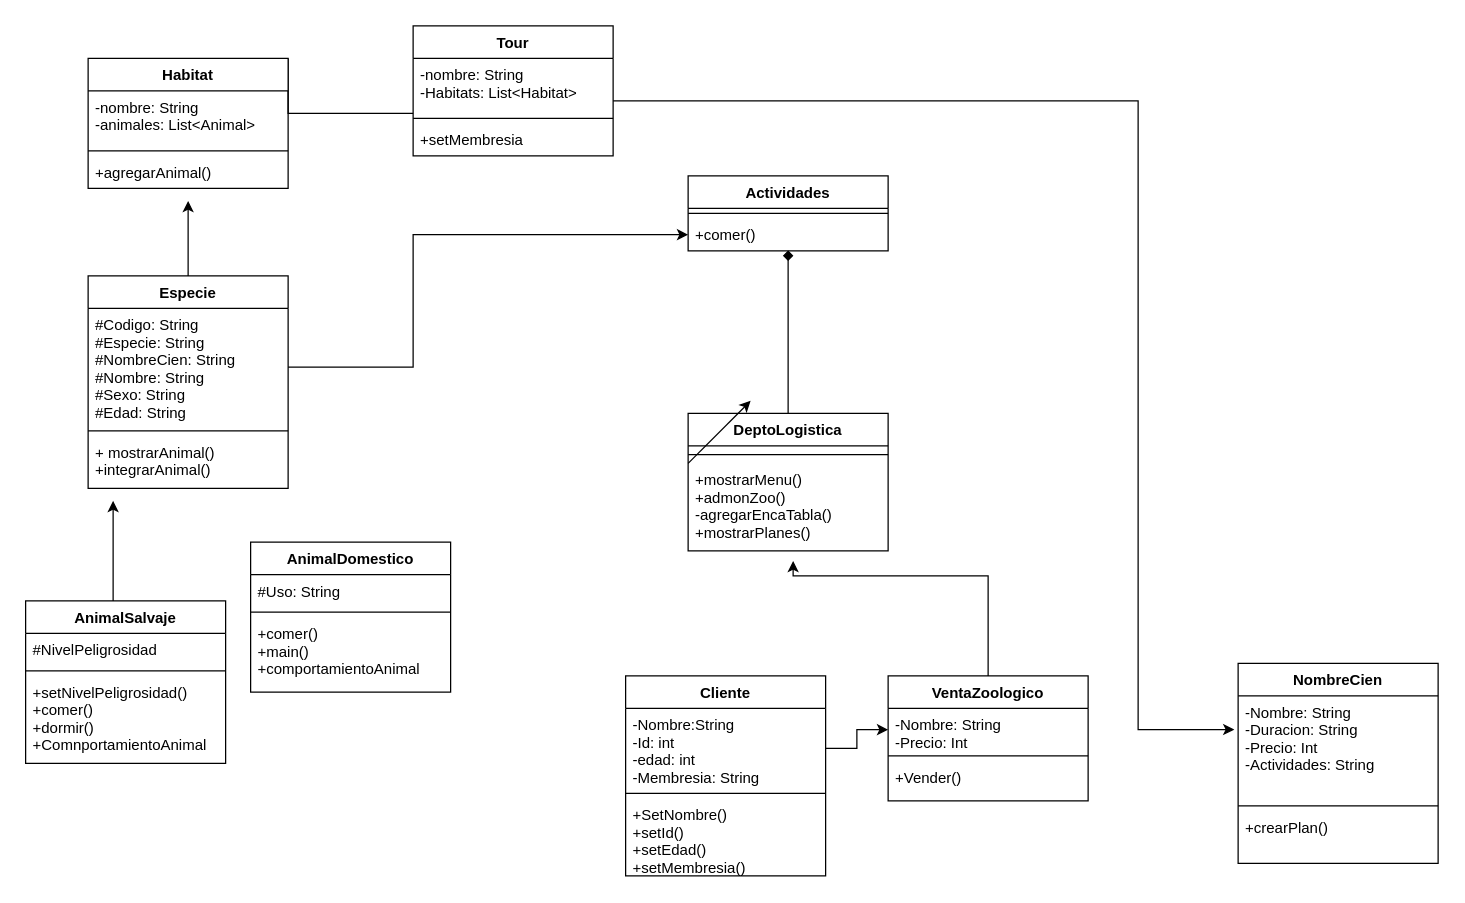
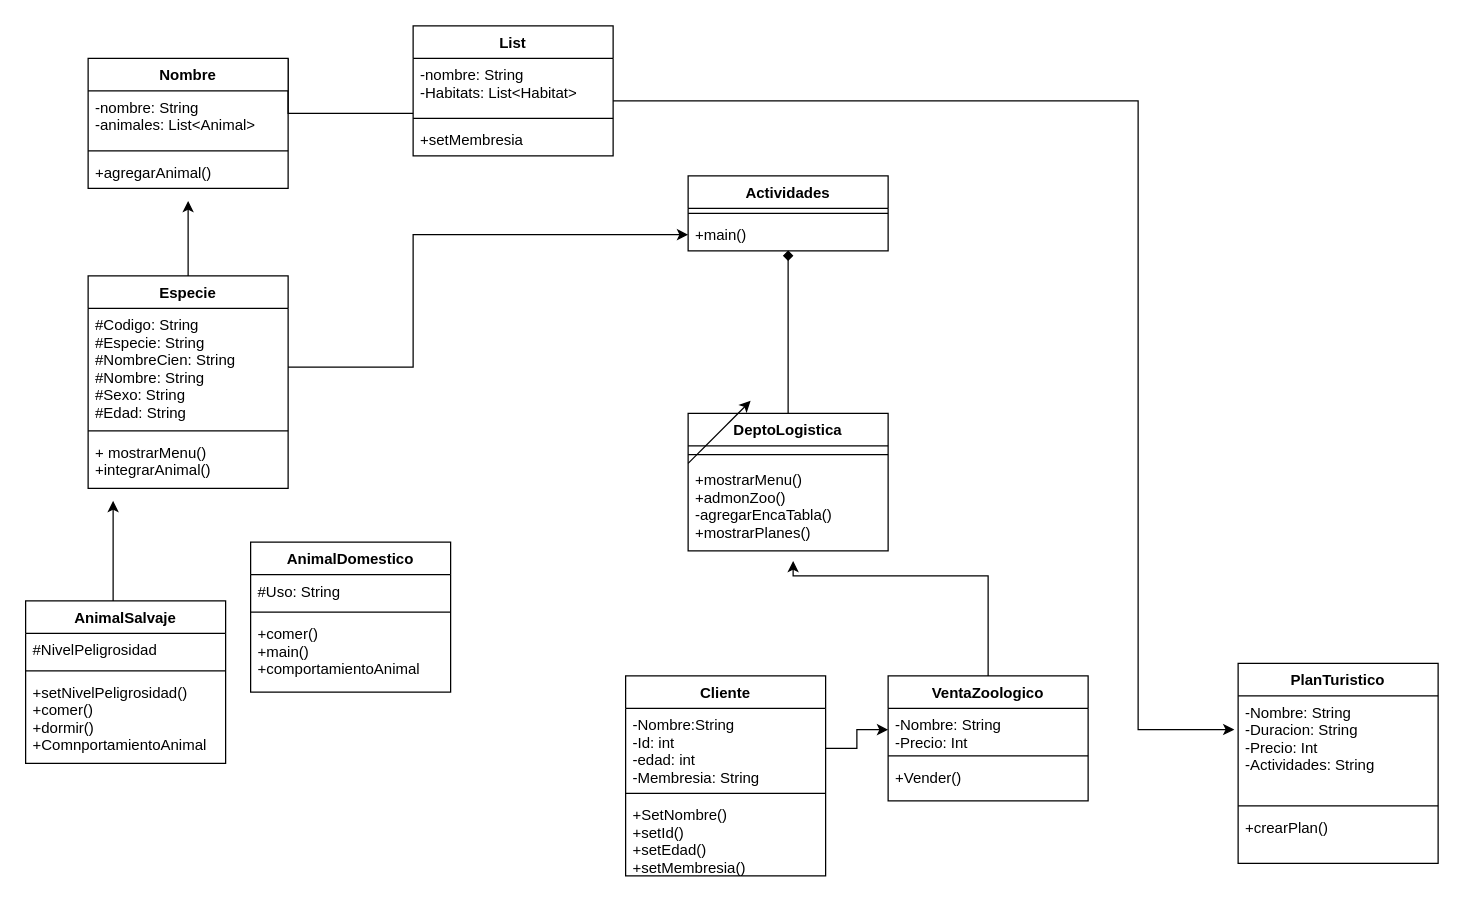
node "Tour": label "Tour" -> "List"
node "Habitat": label "Habitat" -> "Nombre"
node "+comer()": label "+comer()" -> "+main()"
node "+ mostrarAnimal() +integrarAnimal()": label "+ mostrarAnimal() +integrarAnimal()" -> "+ mostrarMenu() +integrarAnimal()"
node "NombreCien": label "NombreCien" -> "PlanTuristico"
